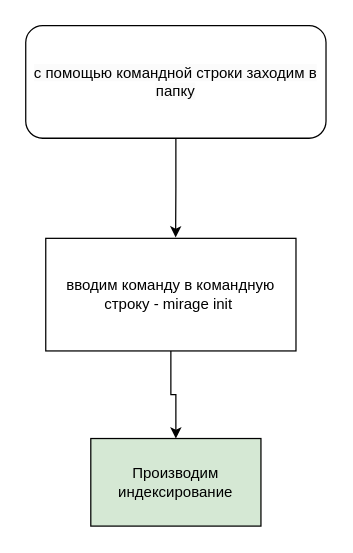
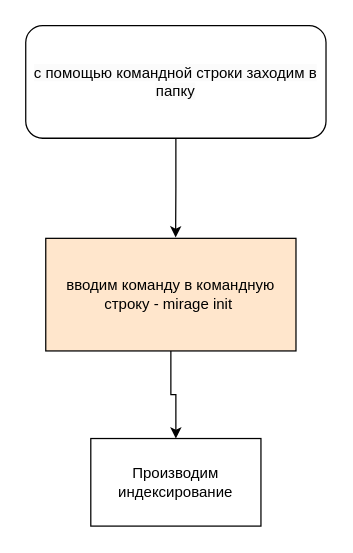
node "вводим команду в командную строку - mirage init": fillcolor #ffffff -> #ffe6cc
node "Производим индексирование": fillcolor #d5e8d4 -> #ffffff
